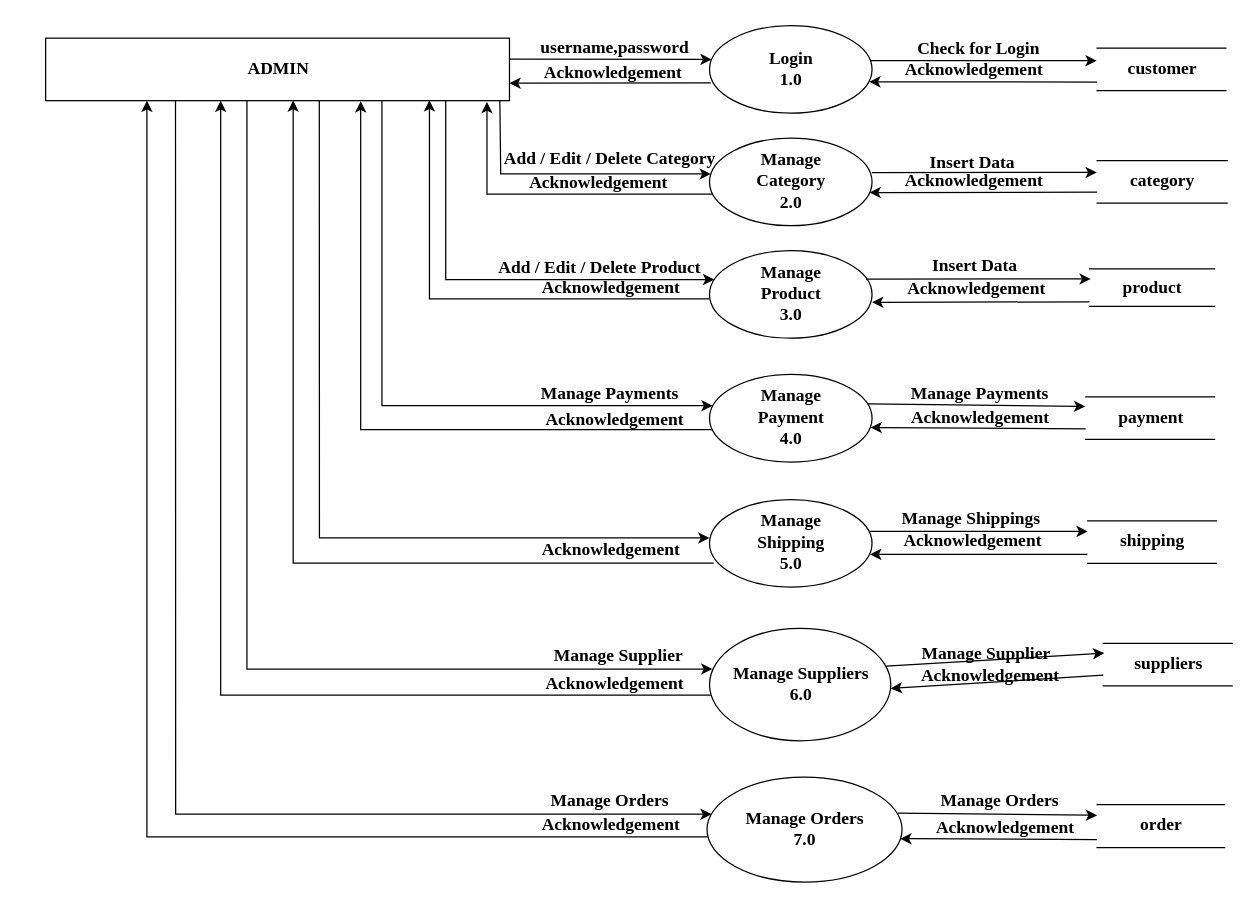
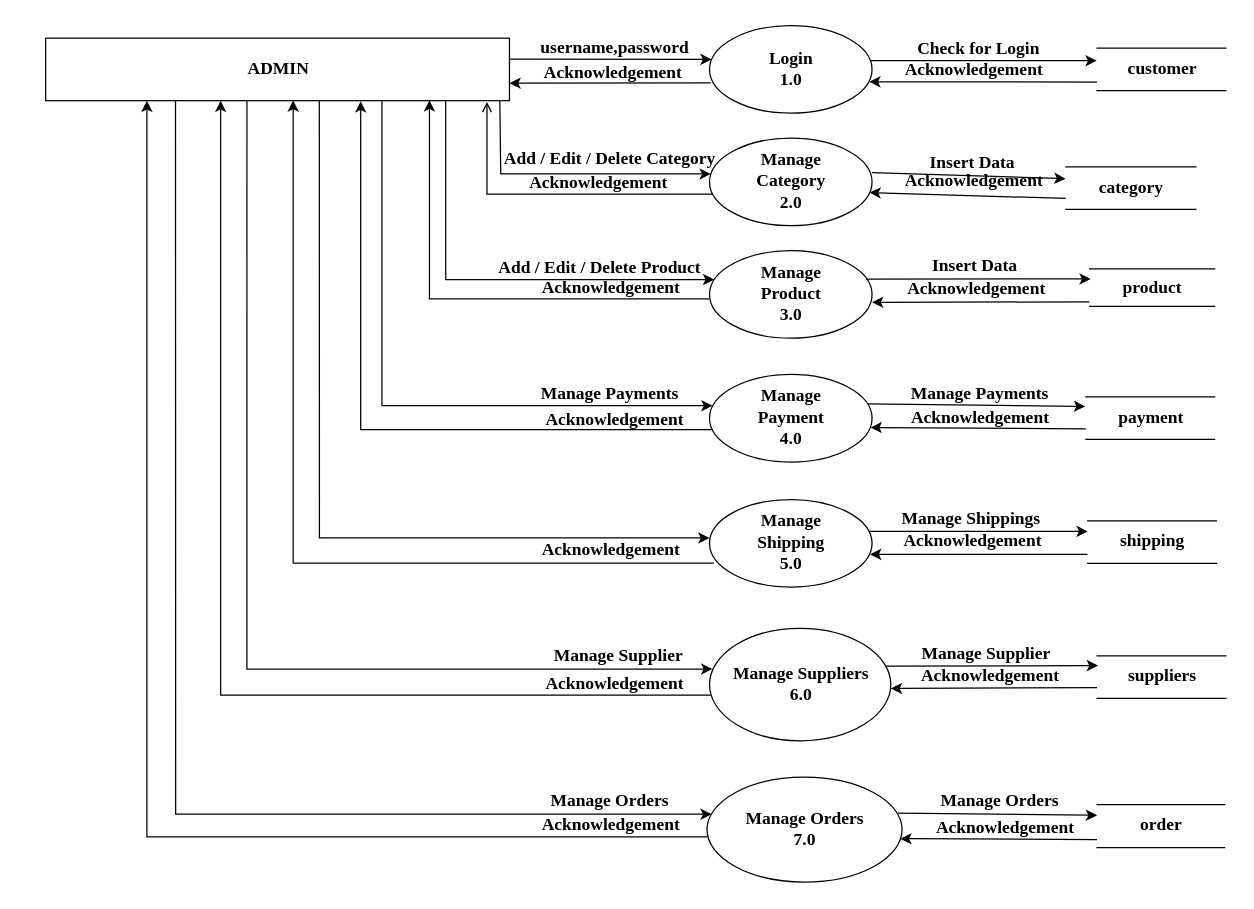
edge "ManageCategory2.0" -> "ADMIN": arrowhead classic -> open
node "category": moved (1162, 182) -> (1131, 188)
node "suppliers": moved (1168, 664) -> (1161, 677)
